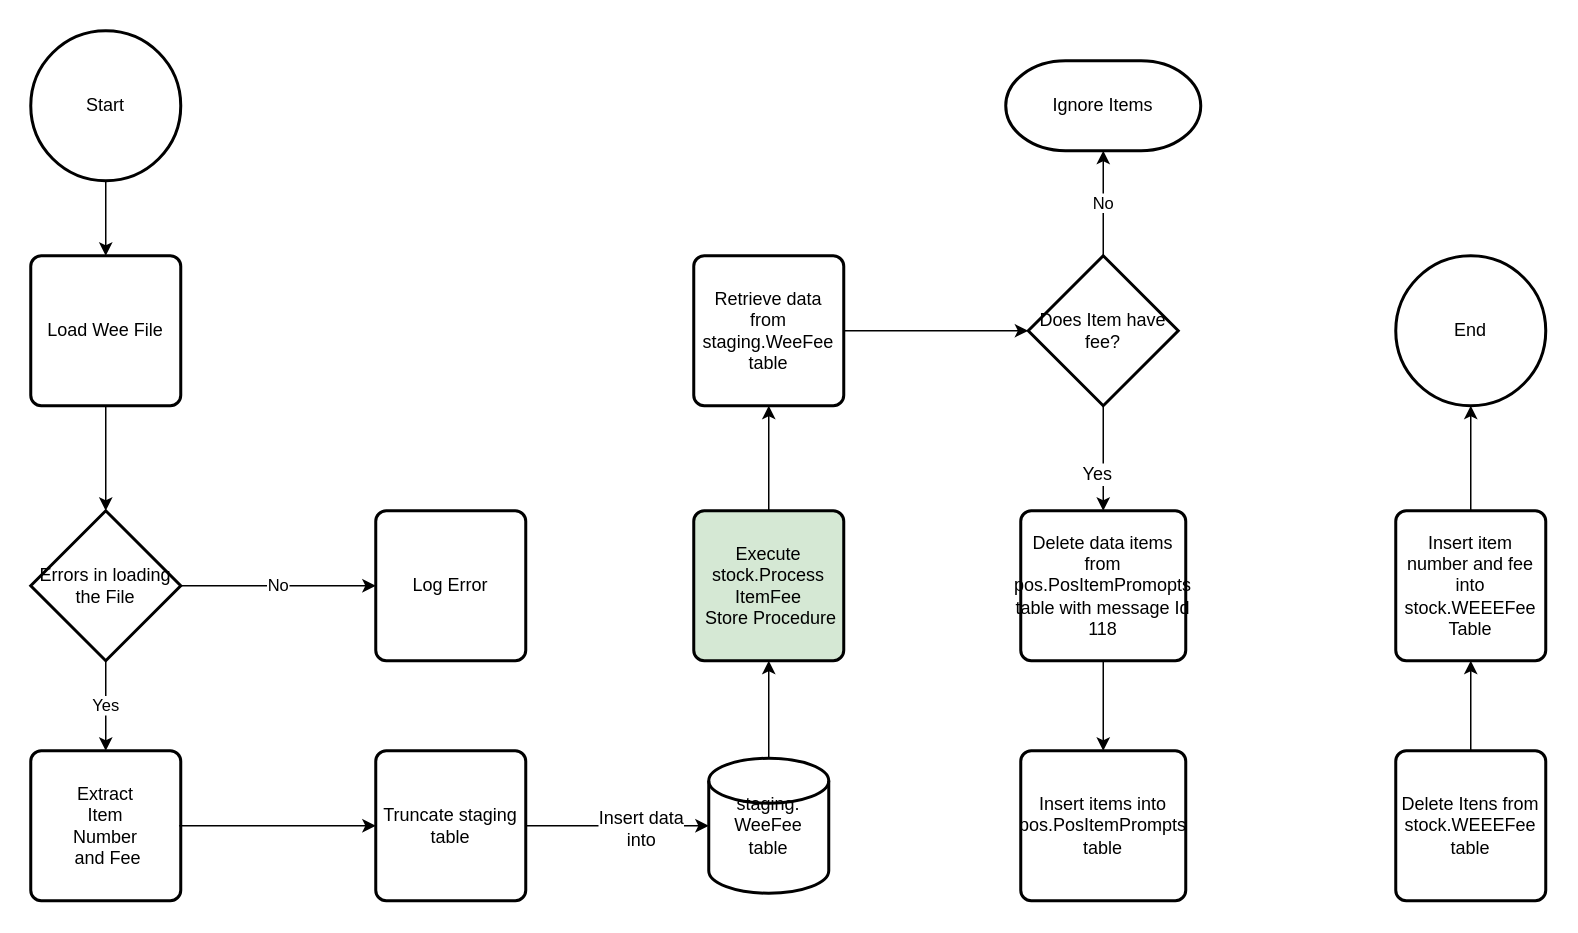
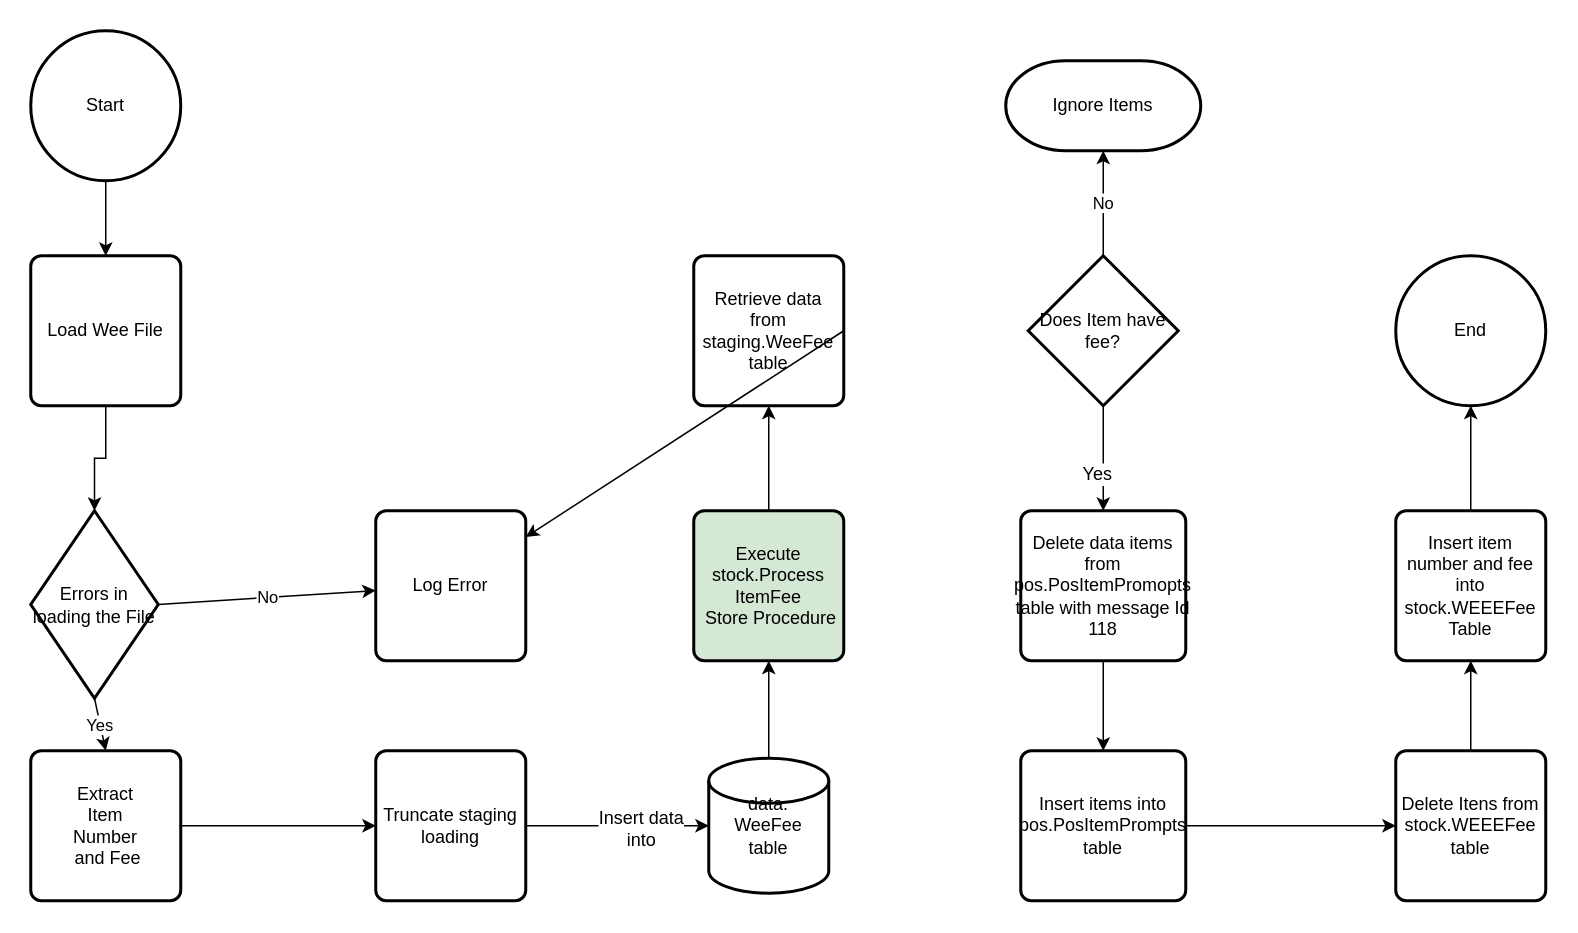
edge "Retrieve data from staging.WeeFee table" -> "Does Item have fee?": now "Retrieve data from staging.WeeFee table" -> "Log Error"
node "Errors in loading the File": size 150x150 -> 128x188
node "Truncate staging table": label "Truncate staging table" -> "Truncate staging loading"
node "staging. WeeFee table": label "staging. WeeFee table" -> "data. WeeFee table"
edge "Insert items into pos.PosItemPrompts table" -> "Delete Itens from stock.WEEEFee table": added
